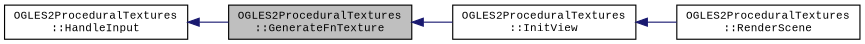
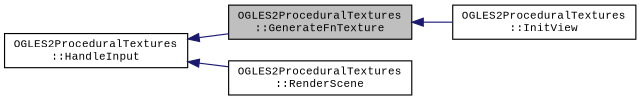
edge "OGLES2ProceduralTextures ::RenderScene" -> "OGLES2ProceduralTextures ::InitView": now "OGLES2ProceduralTextures ::RenderScene" -> "OGLES2ProceduralTextures ::HandleInput"
